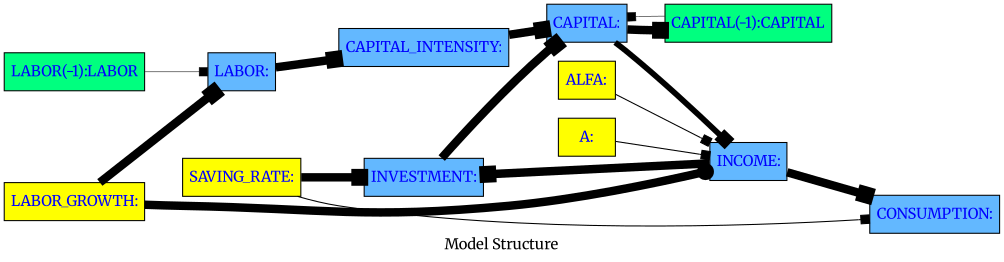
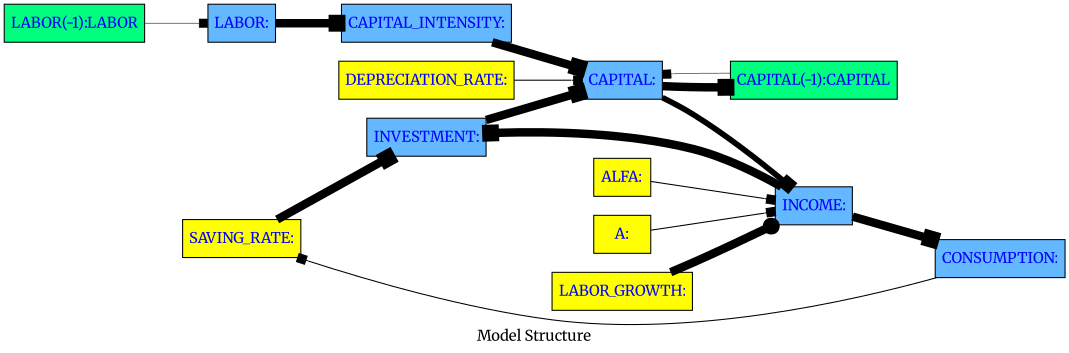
node "DEPRECIATION_RATE:": added
edge "LABOR_GROWTH:" -> "LABOR:": removed
edge "SAVING_RATE:" -> "CONSUMPTION:": reversed
